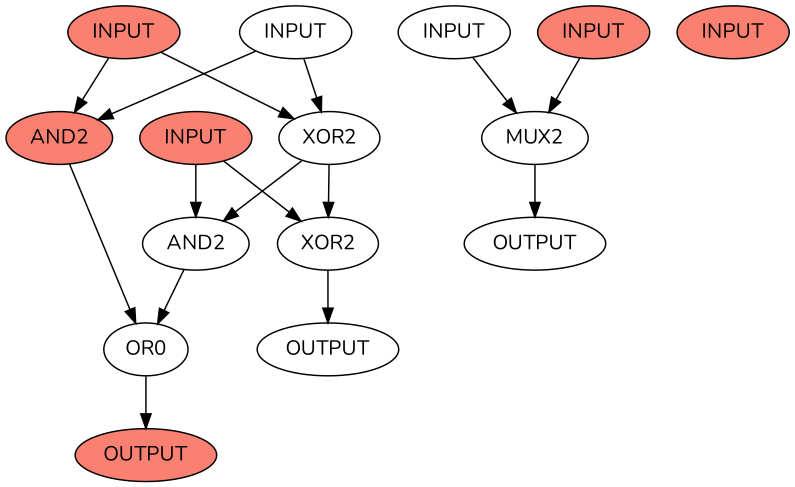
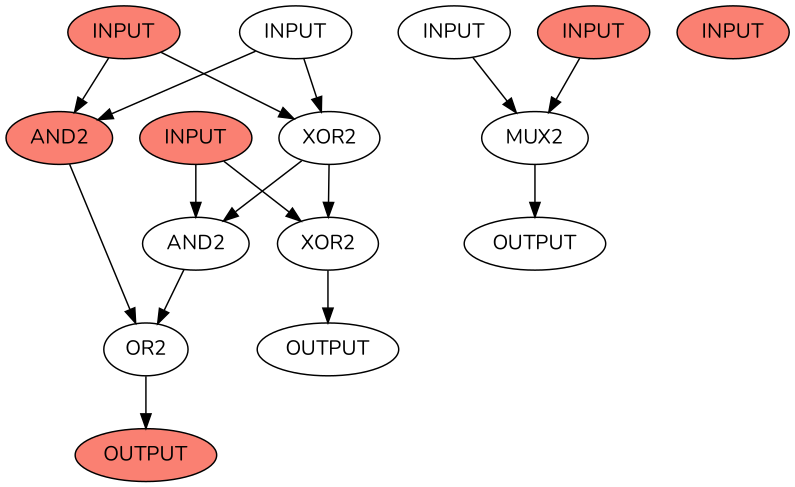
node "OR0": label "OR0" -> "OR2"
